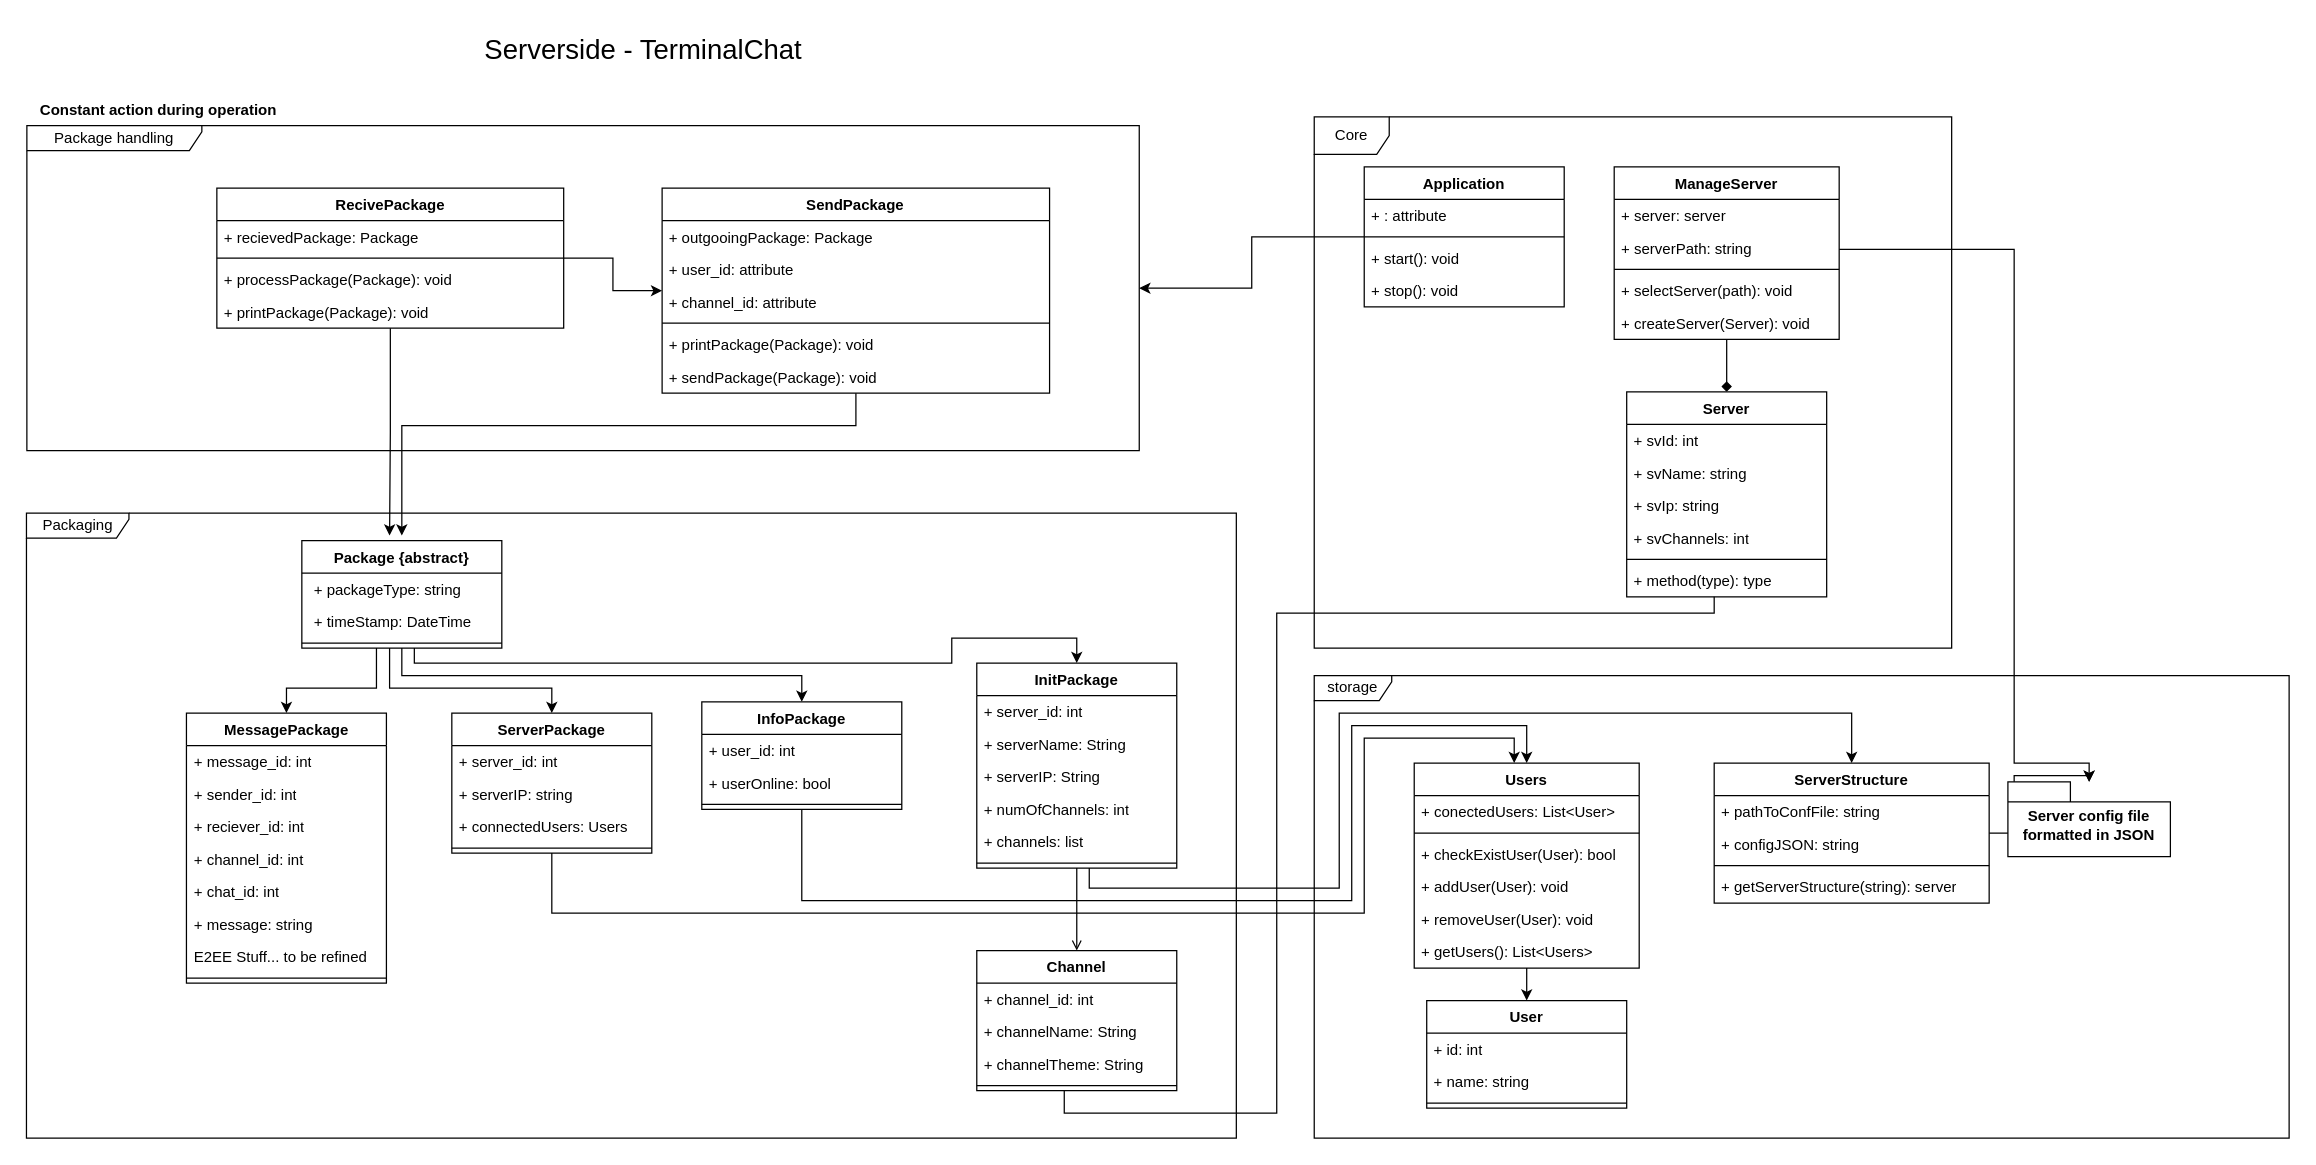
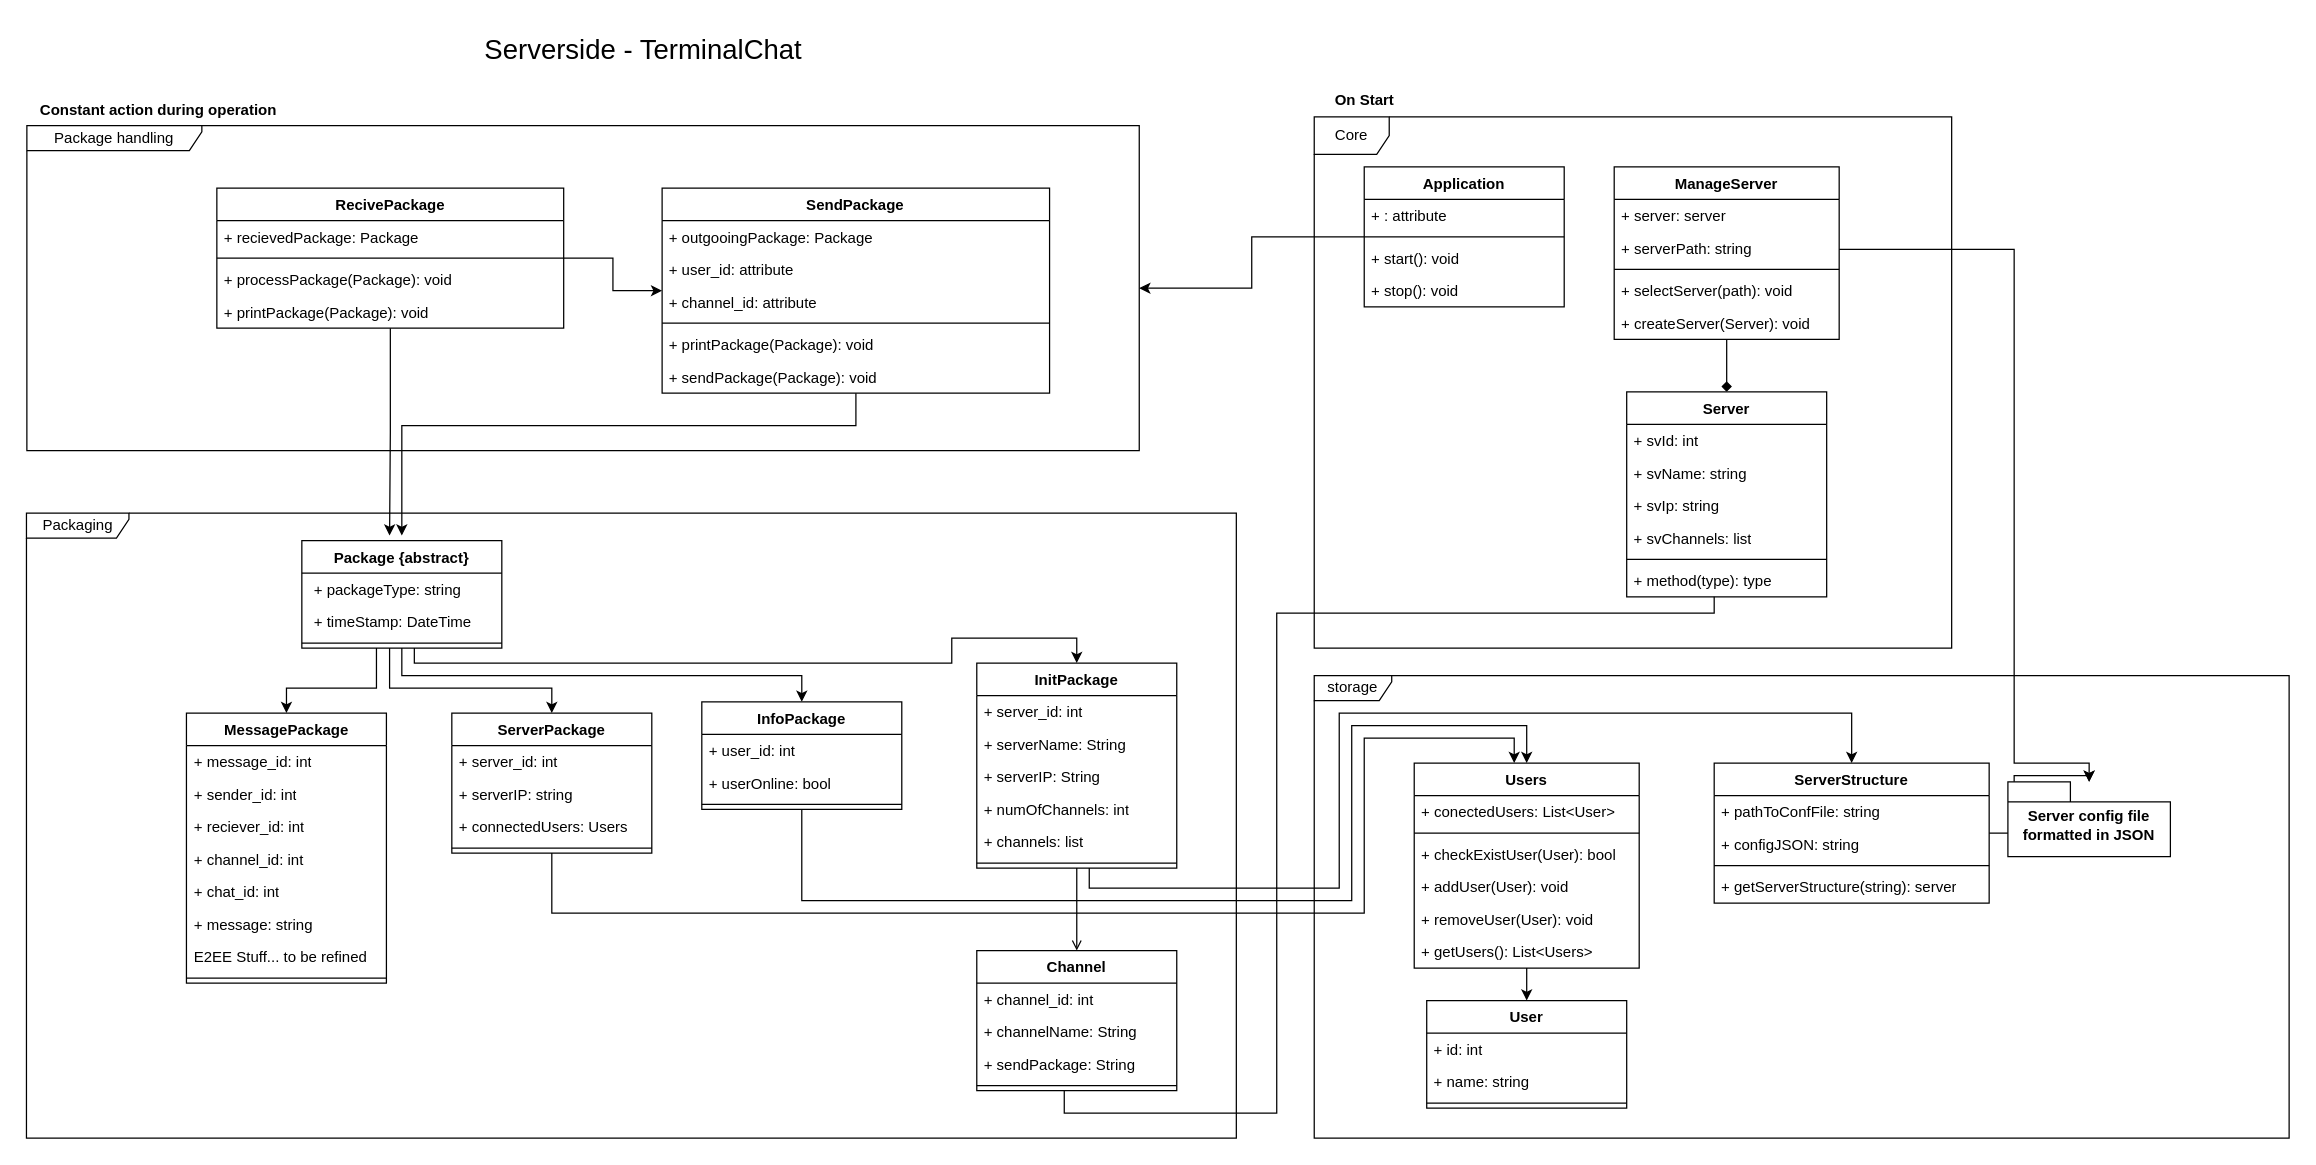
node "On Start": added
node "+ svChannels: int": label "+ svChannels: int" -> "+ svChannels: list"
node "+ channelTheme: String": label "+ channelTheme: String" -> "+ sendPackage: String"
